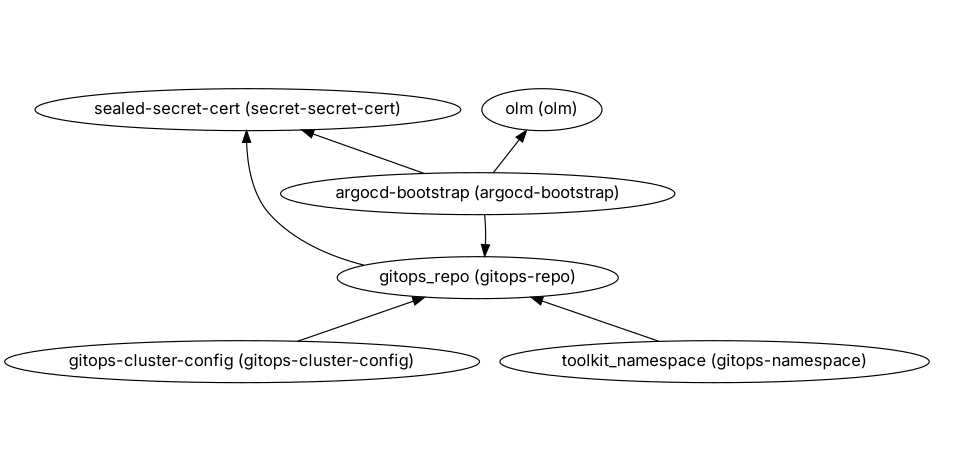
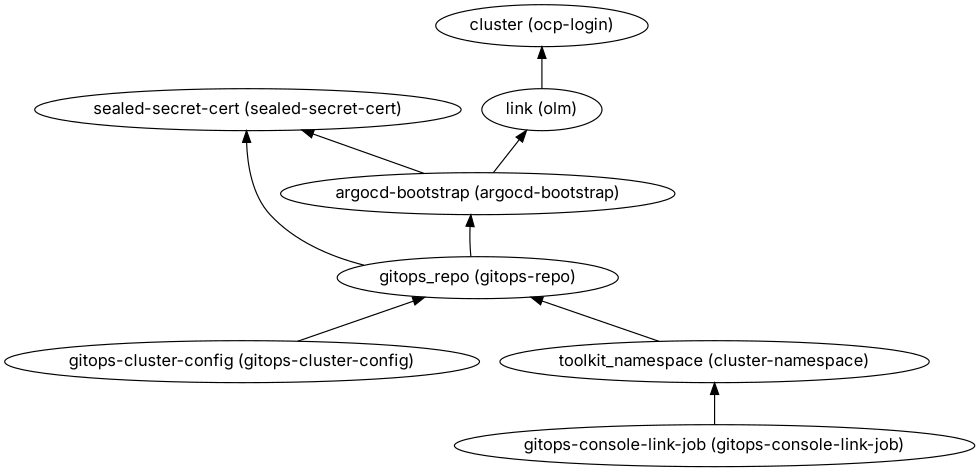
node "cluster (ocp-login)": added
node "sealed-secret-cert (secret-secret-cert)": label "sealed-secret-cert (secret-secret-cert)" -> "sealed-secret-cert (sealed-secret-cert)"
node "olm (olm)": label "olm (olm)" -> "link (olm)"
edge "argocd-bootstrap (argocd-bootstrap)" -> "gitops_repo (gitops-repo)": reversed
node "toolkit_namespace (gitops-namespace)": label "toolkit_namespace (gitops-namespace)" -> "toolkit_namespace (cluster-namespace)"
node "gitops-console-link-job (gitops-console-link-job)": added
